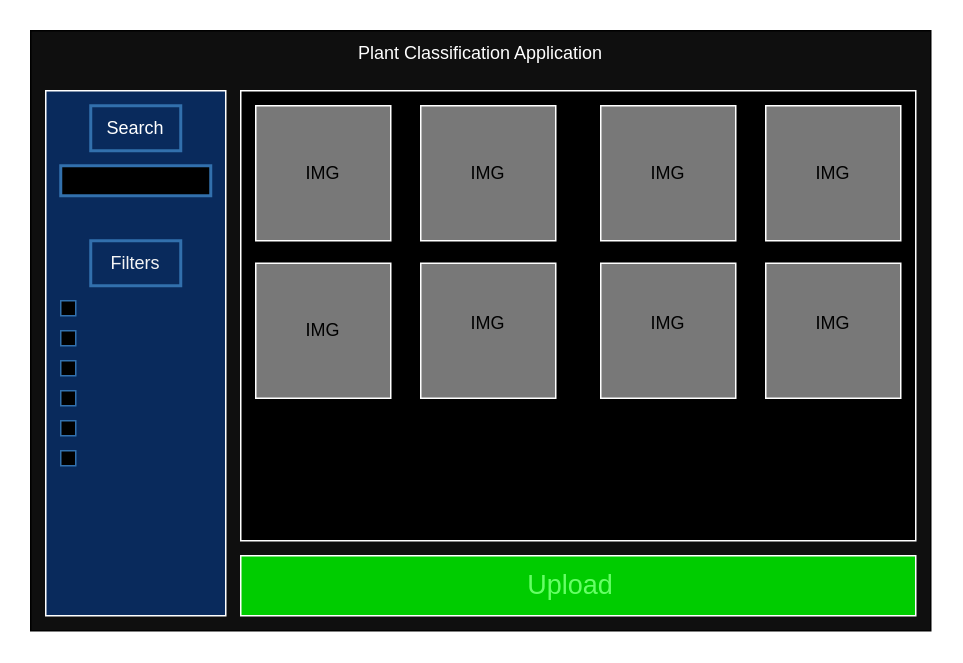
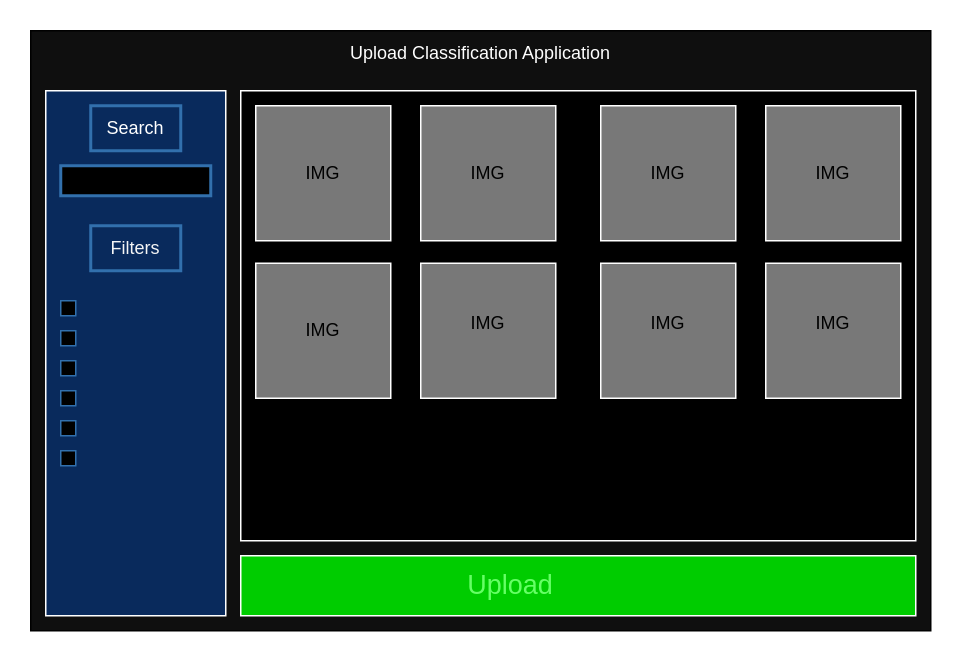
node "Plant Classification Application": label "Plant Classification Application" -> "Upload Classification Application"
node "Filters": moved (136, 263) -> (136, 248)
node "Upload": moved (571, 586) -> (511, 586)
